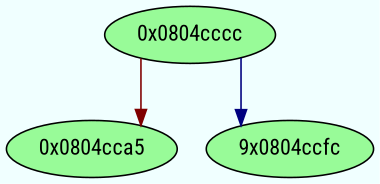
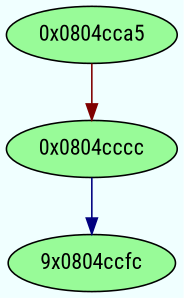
edge "0x0804cccc" -> "0x0804cca5": reversed
